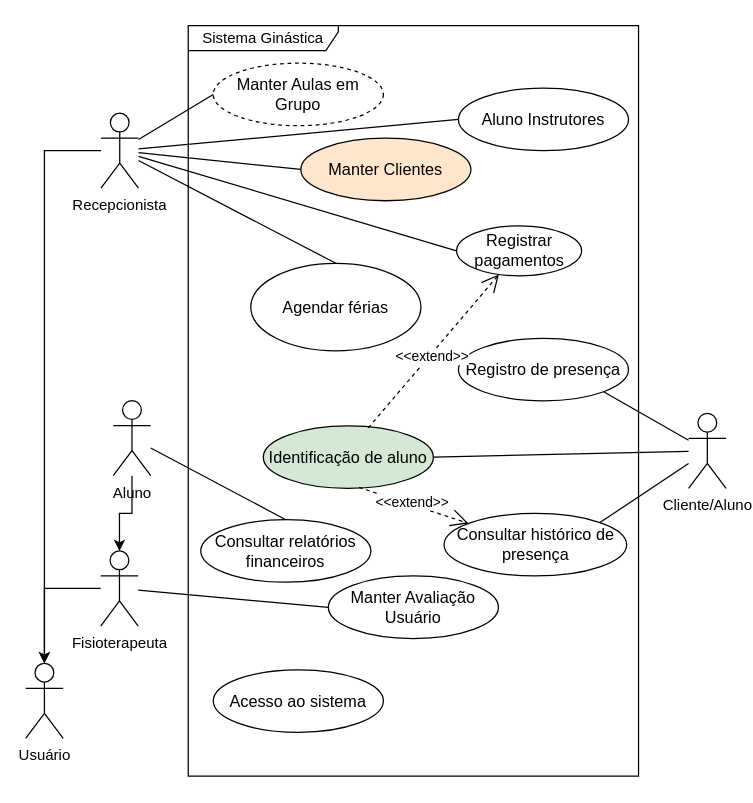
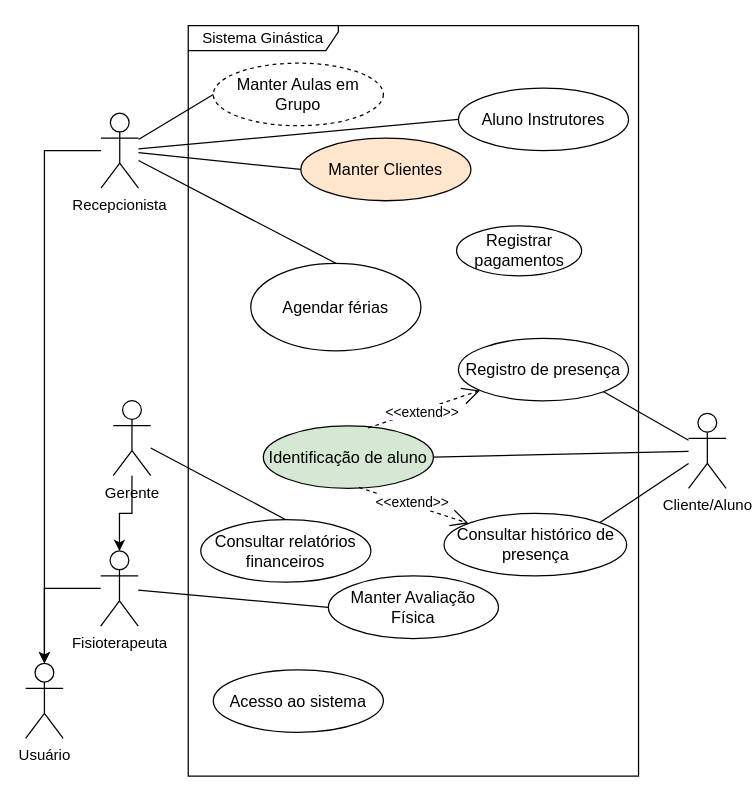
edge "Recepcionista" -- "Registrar pagamentos": removed
edge "Identificação de aluno" -> "Registrar pagamentos": now "Identificação de aluno" -> "Registro de presença"
node "Aluno": label "Aluno" -> "Gerente"
node "Manter Avaliação Usuário": label "Manter Avaliação Usuário" -> "Manter Avaliação Física"
